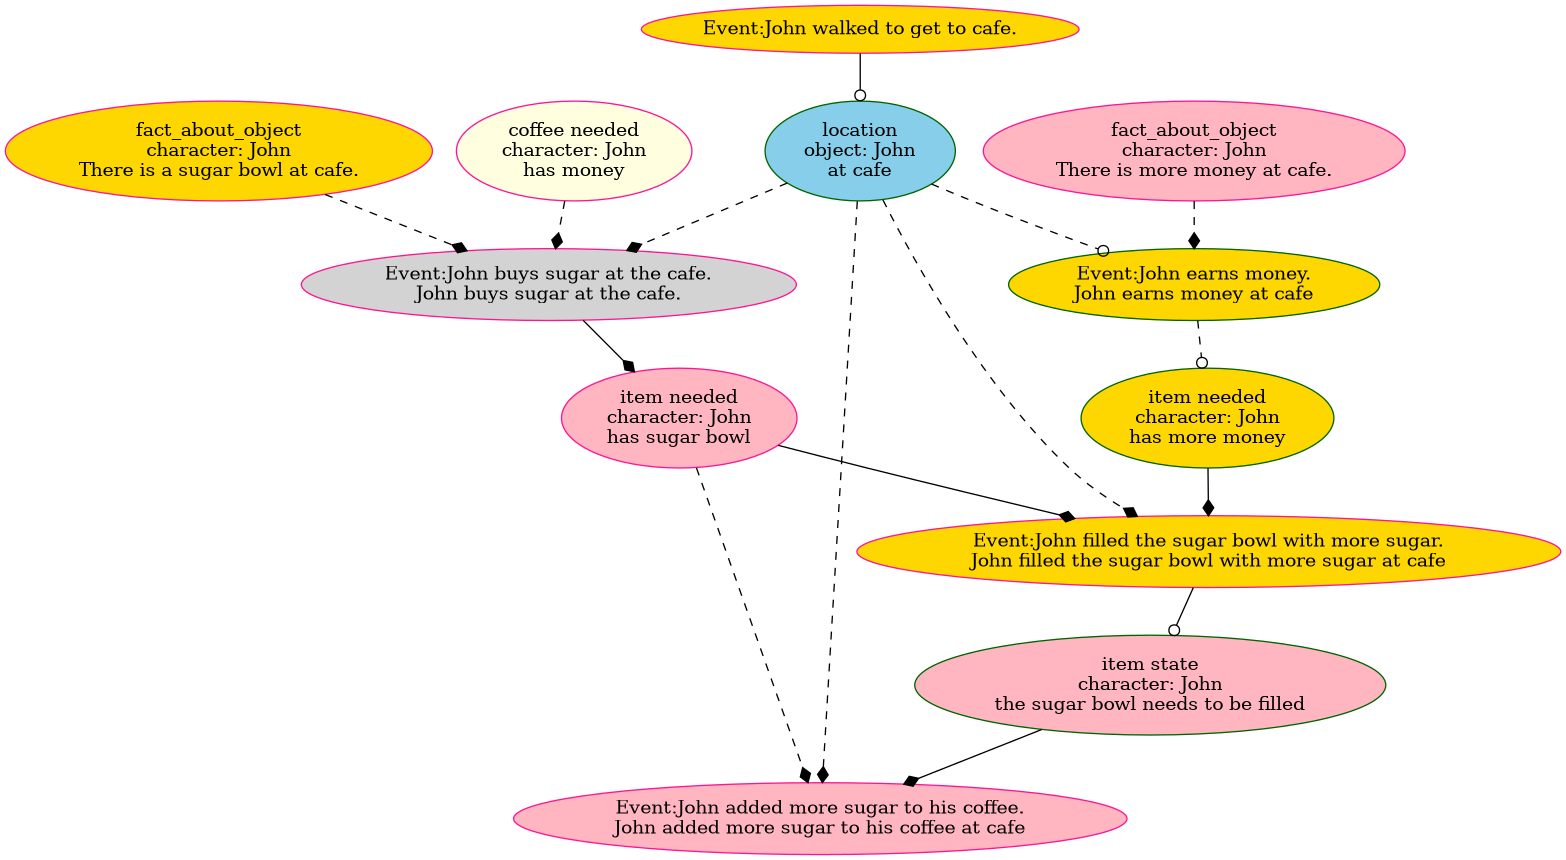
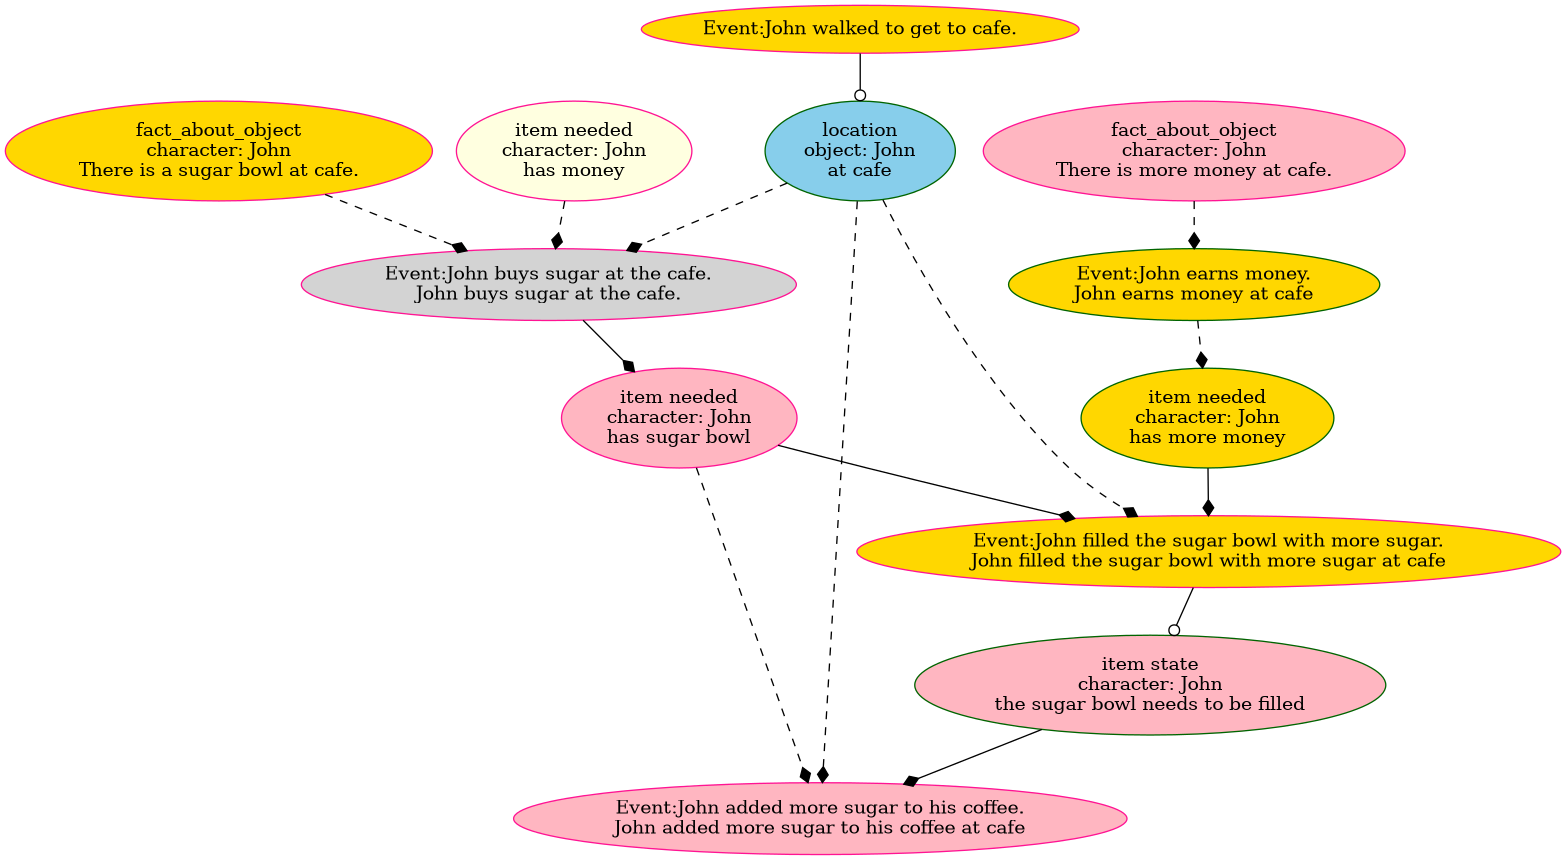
node "coffee needed character: John has money": label "coffee needed character: John has money" -> "item needed character: John has money"
edge "location object: John at cafe" -> "Event:John earns money. John earns money at cafe": removed
edge "Event:John earns money. John earns money at cafe" -> "item needed character: John has more money": arrowhead odot -> diamond
